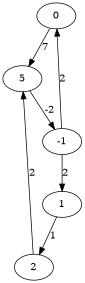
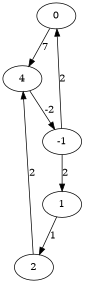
node "5": label "5" -> "4"
